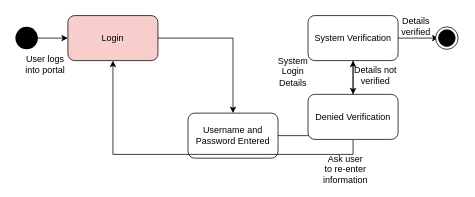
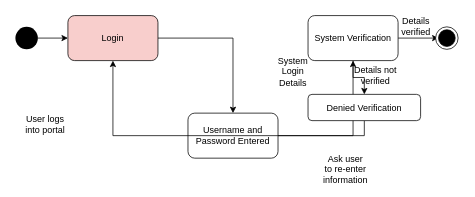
node "User logs into portal": moved (45, 64) -> (45, 124)
node "Denied Verification": size 90x45 -> 113x26
